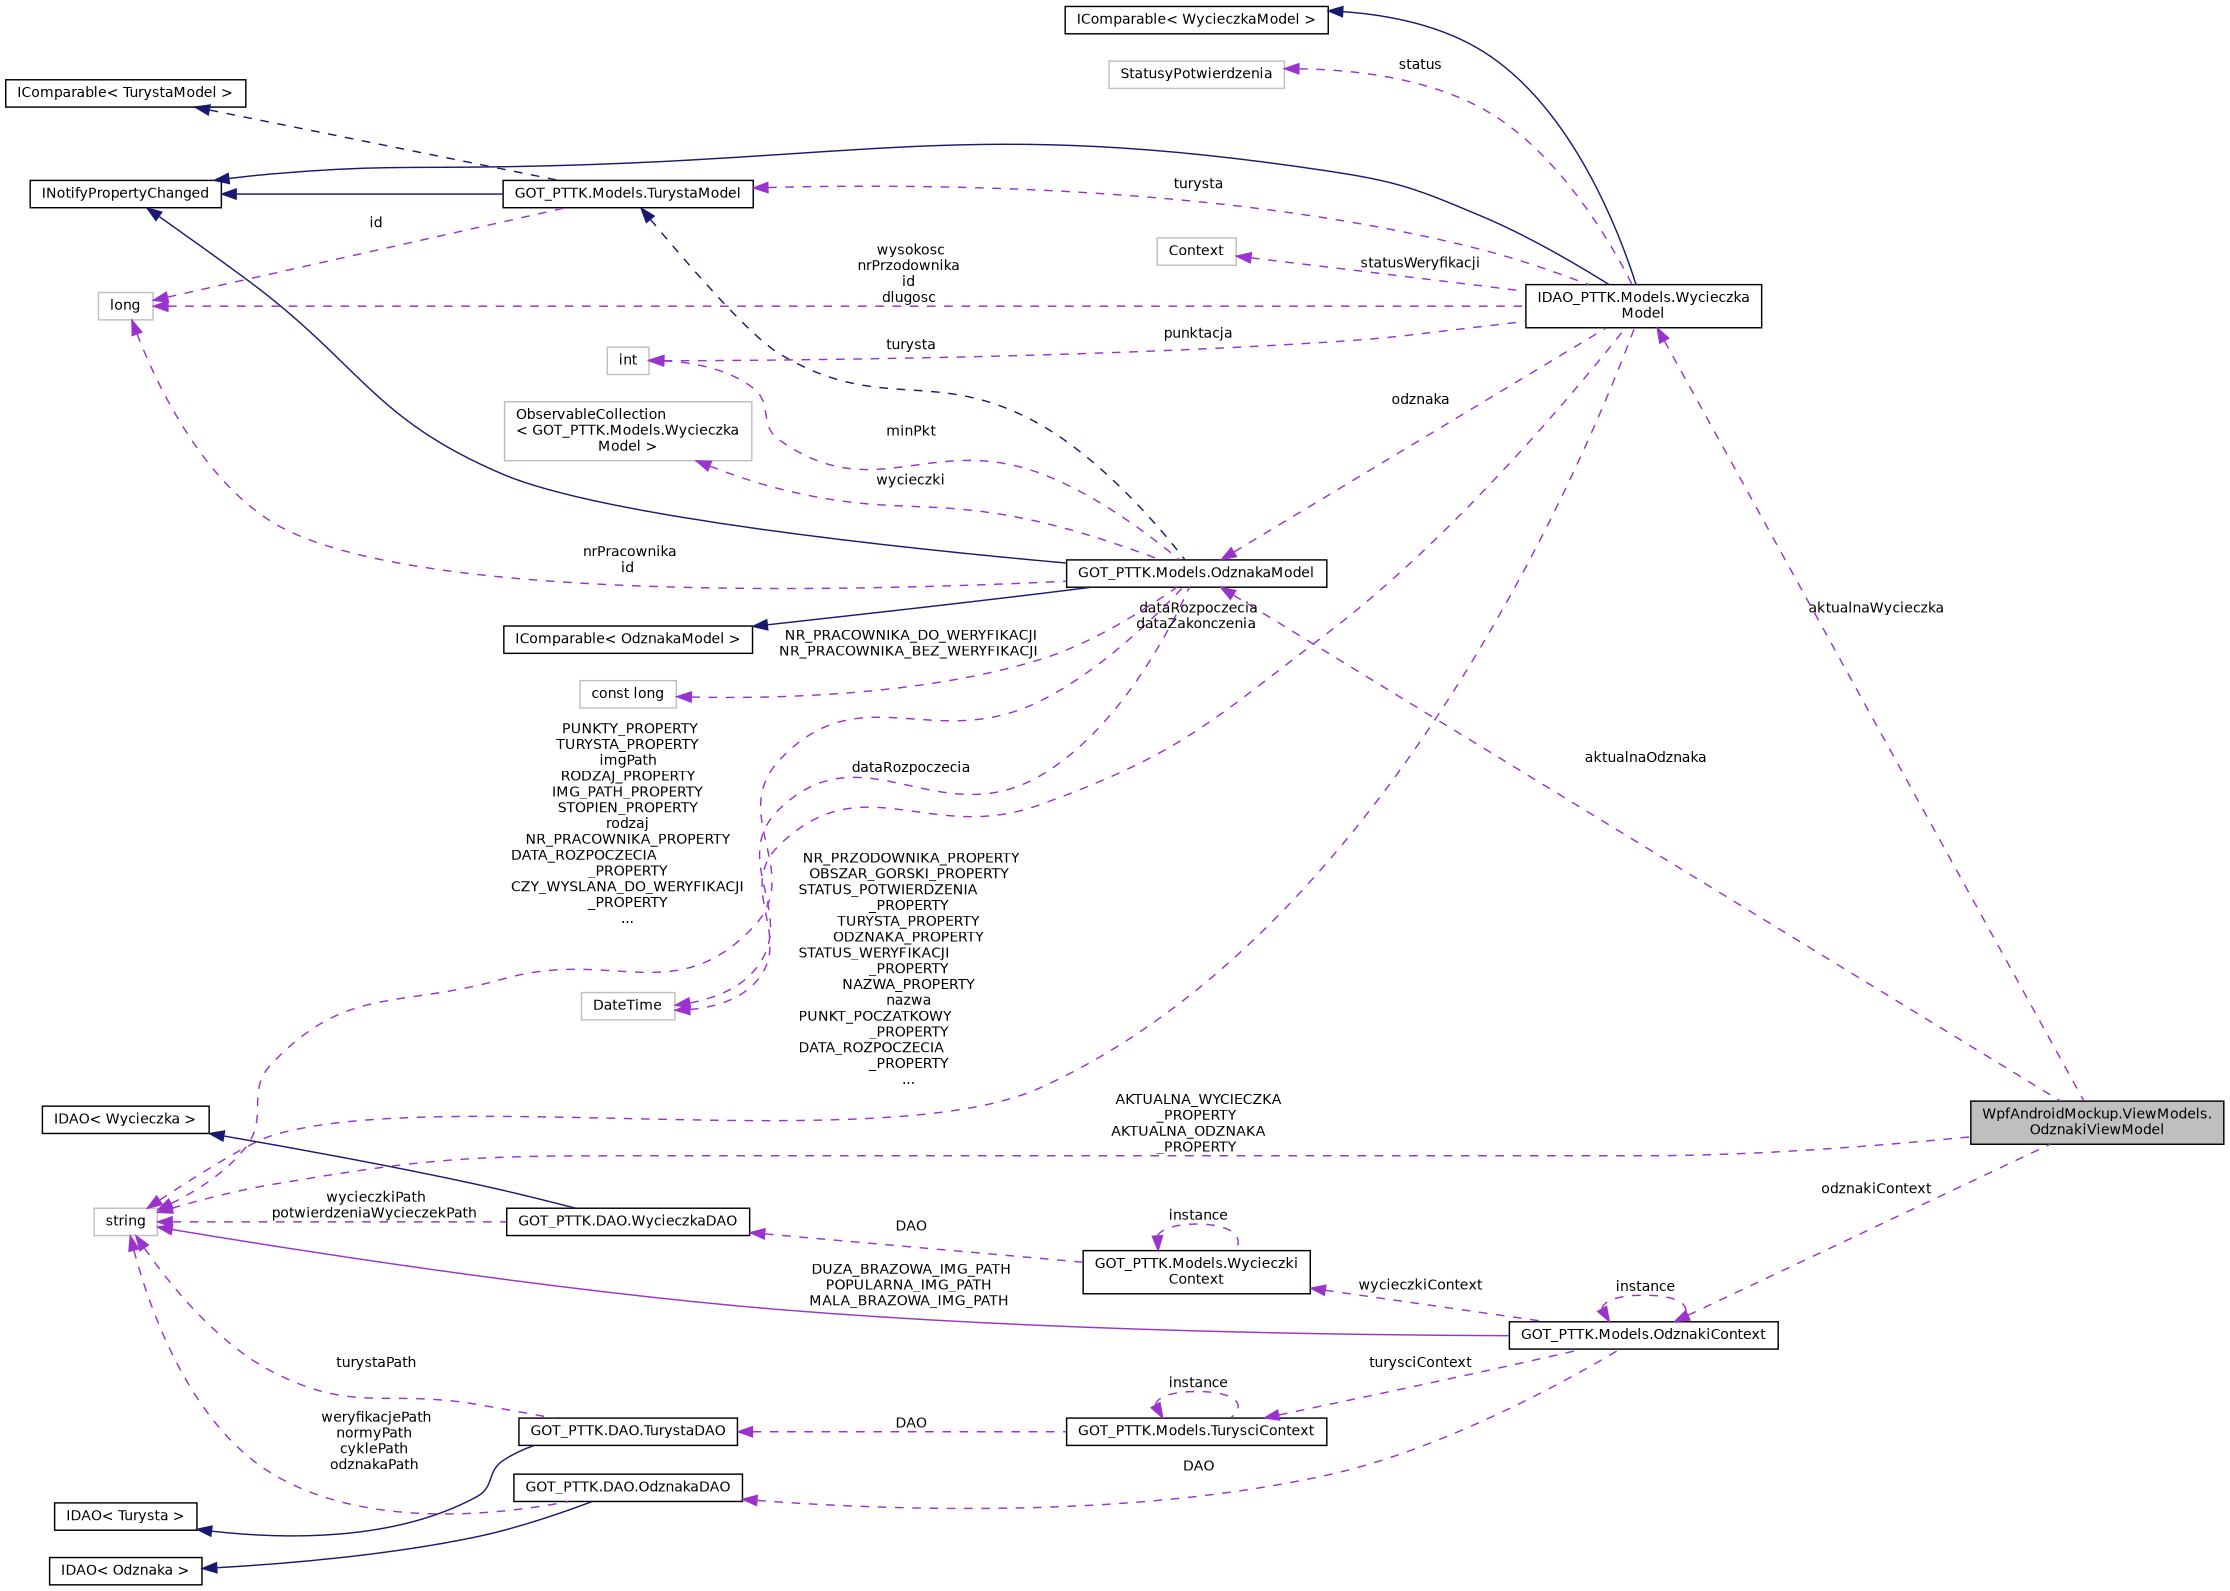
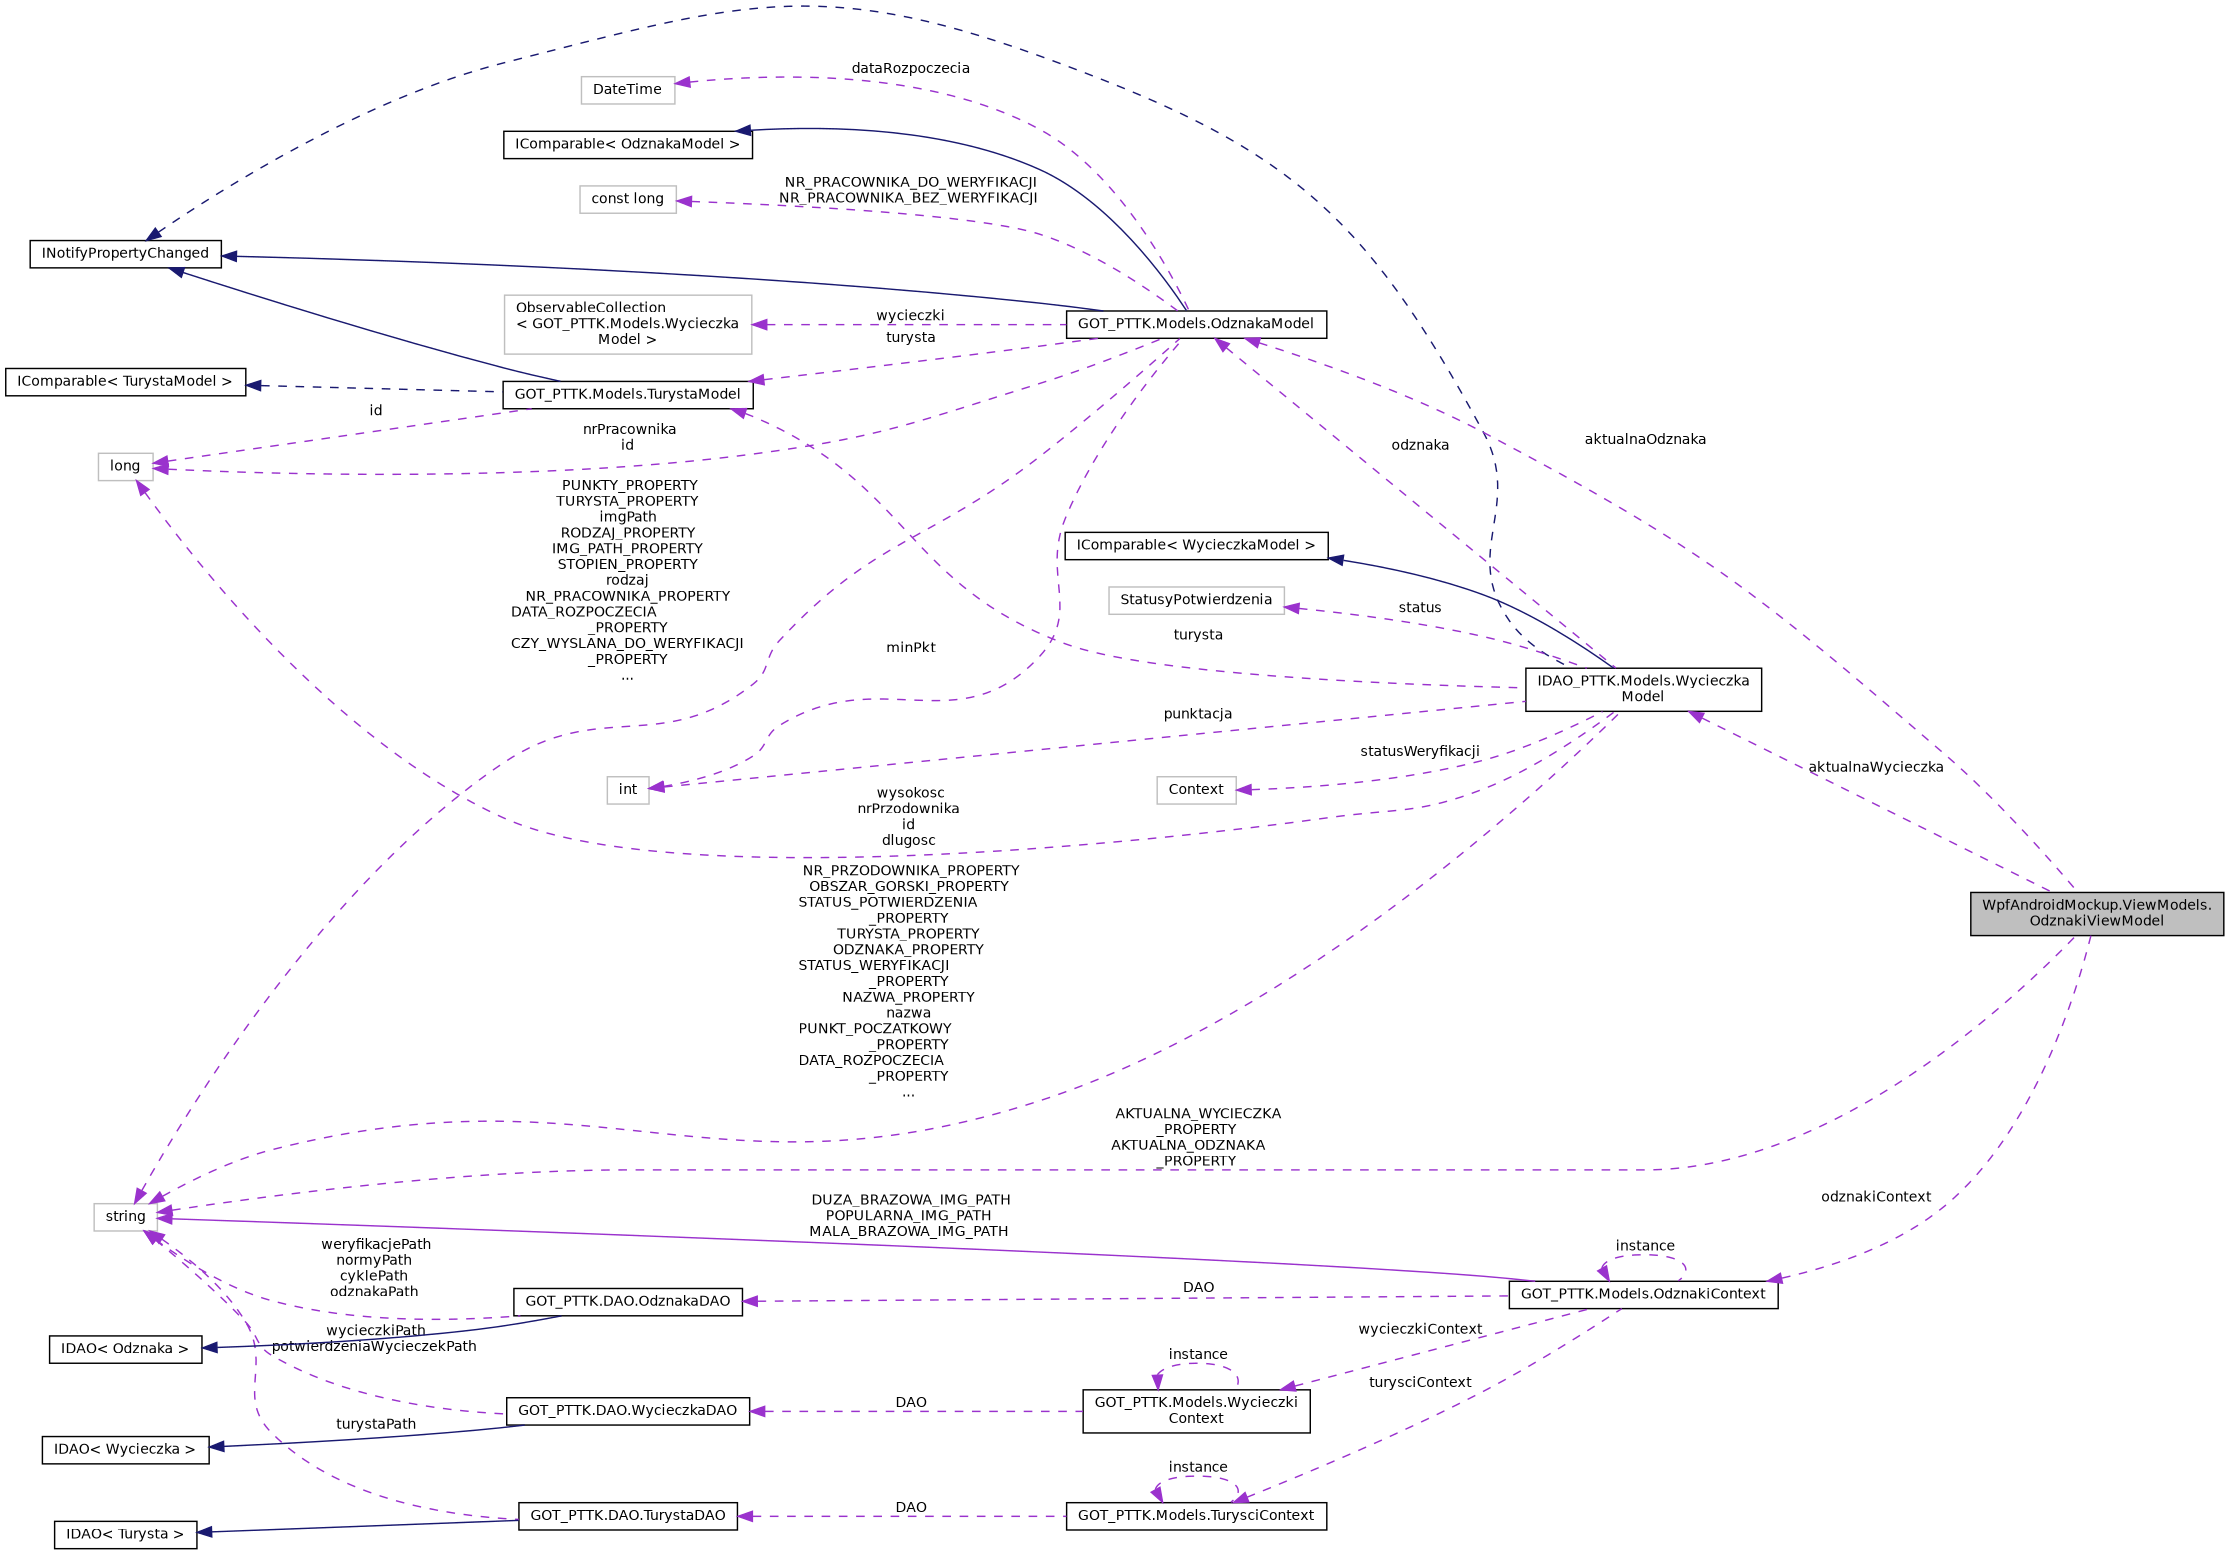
edge "IDAO_PTTK.Models.Wycieczka Model" -> "INotifyPropertyChanged": style solid -> dashed
edge "GOT_PTTK.Models.OdznakaModel" -> "GOT_PTTK.Models.TurystaModel": color midnightblue -> darkorchid3
edge "IDAO_PTTK.Models.Wycieczka Model" -> "DateTime": removed, label "dataRozpoczecia dataZakonczenia"
